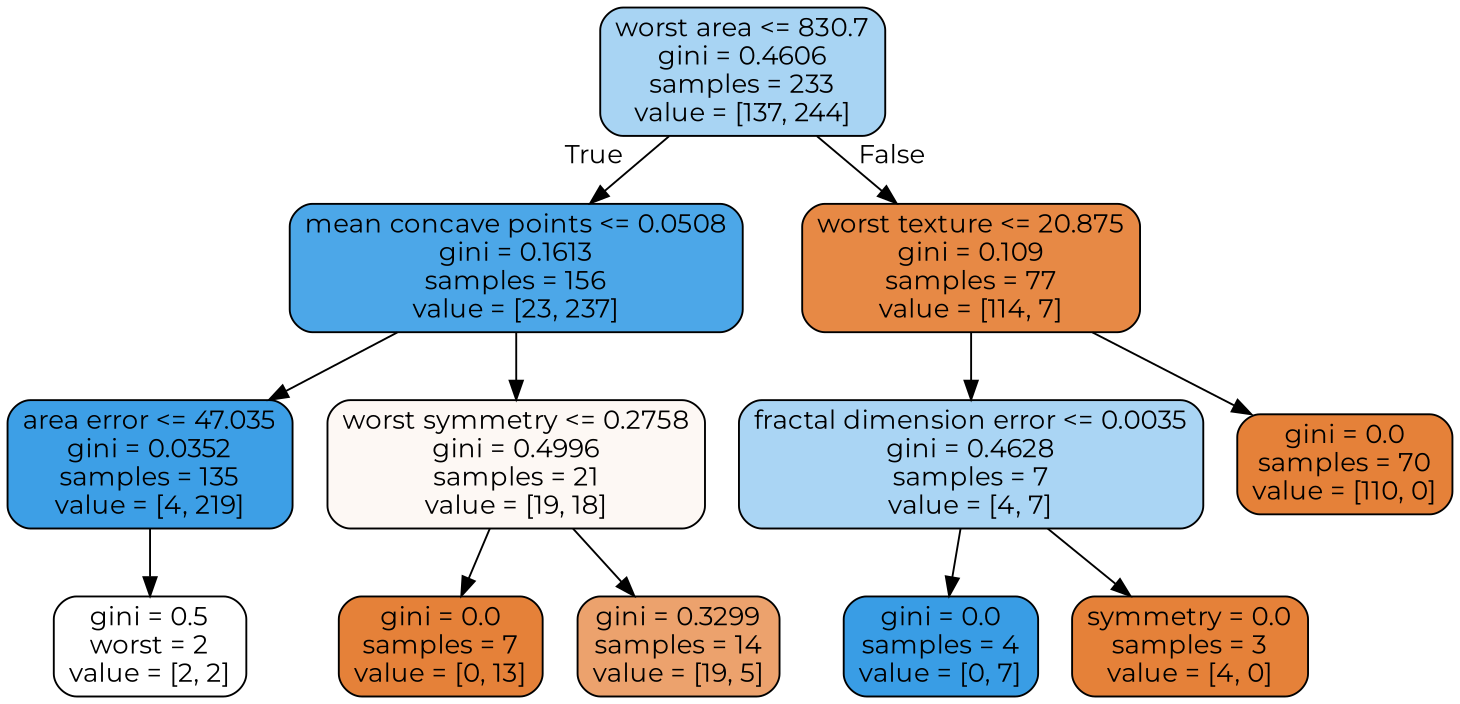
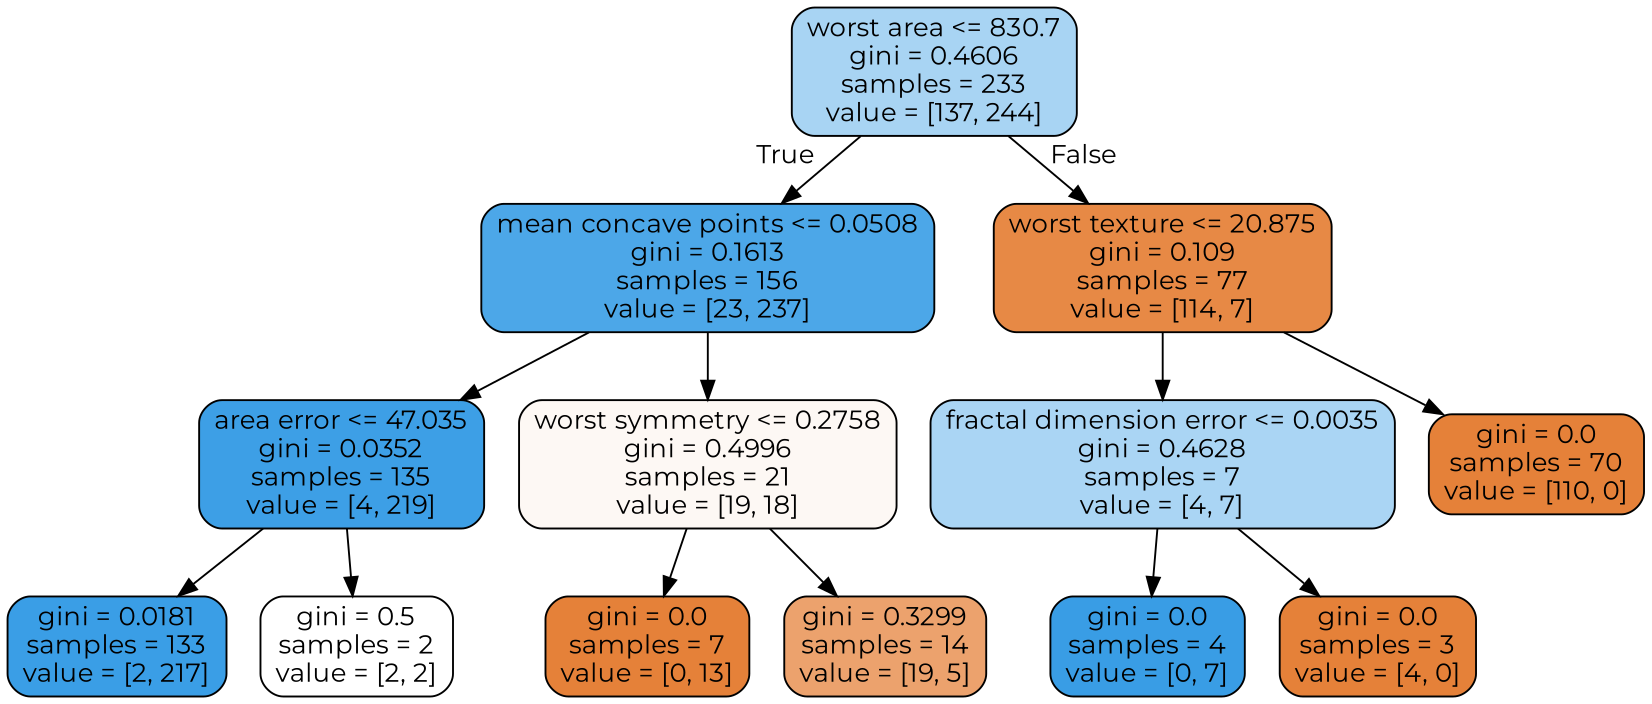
node "gini = 0.0181 samples = 133 value = [2, 217]": added
node "gini = 0.5 worst = 2 value = [2, 2]": label "gini = 0.5 worst = 2 value = [2, 2]" -> "gini = 0.5 samples = 2 value = [2, 2]"
node "symmetry = 0.0 samples = 3 value = [4, 0]": label "symmetry = 0.0 samples = 3 value = [4, 0]" -> "gini = 0.0 samples = 3 value = [4, 0]"
